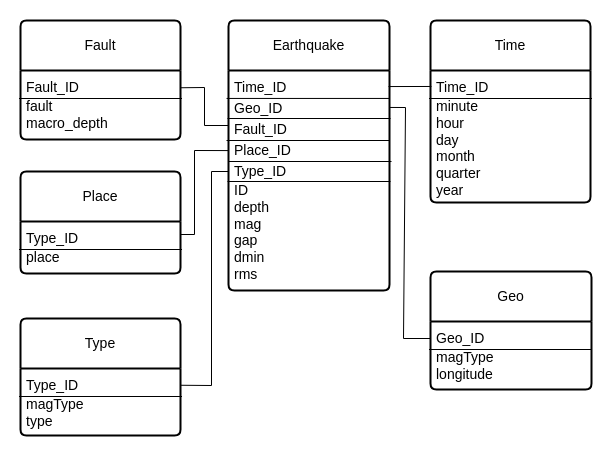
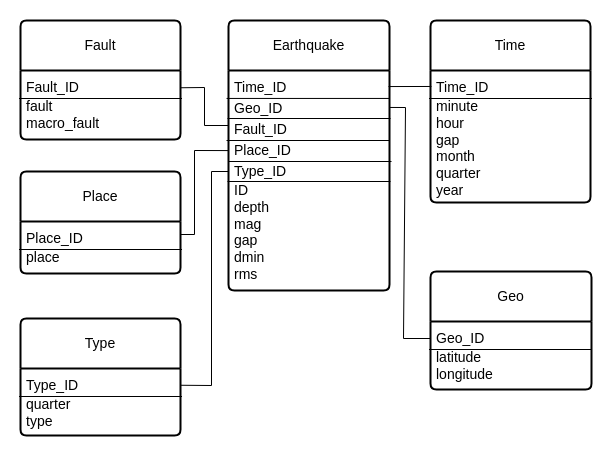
node "Fault_ID fault macro_depth": label "Fault_ID fault macro_depth" -> "Fault_ID fault macro_fault"
node "Time_ID minute hour day month quarter year": label "Time_ID minute hour day month quarter year" -> "Time_ID minute hour gap month quarter year"
node "Type_ID place": label "Type_ID place" -> "Place_ID place"
node "Geo_ID magType longitude": label "Geo_ID magType longitude" -> "Geo_ID latitude longitude"
node "Type_ID magType type": label "Type_ID magType type" -> "Type_ID quarter type"
